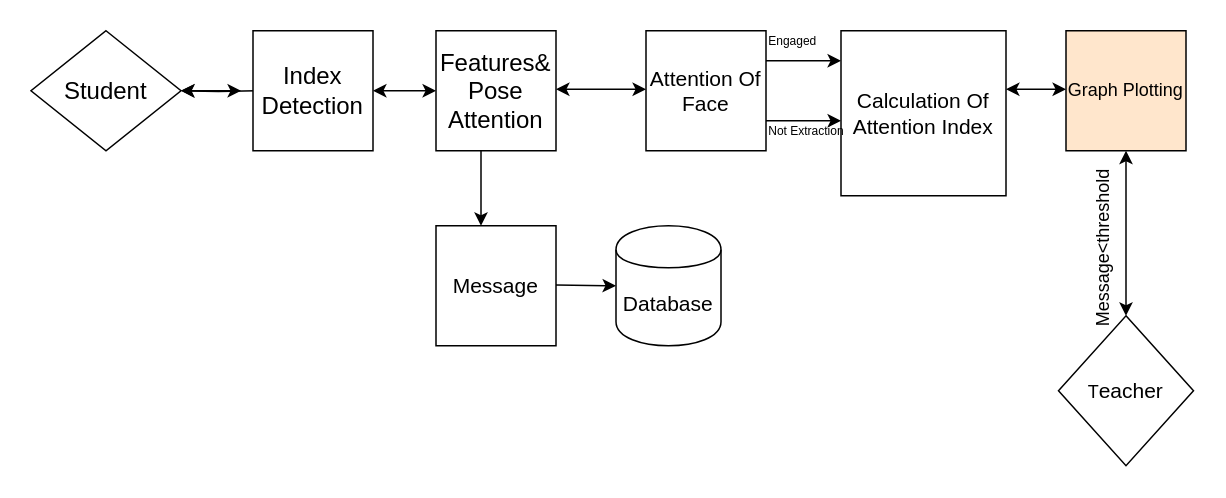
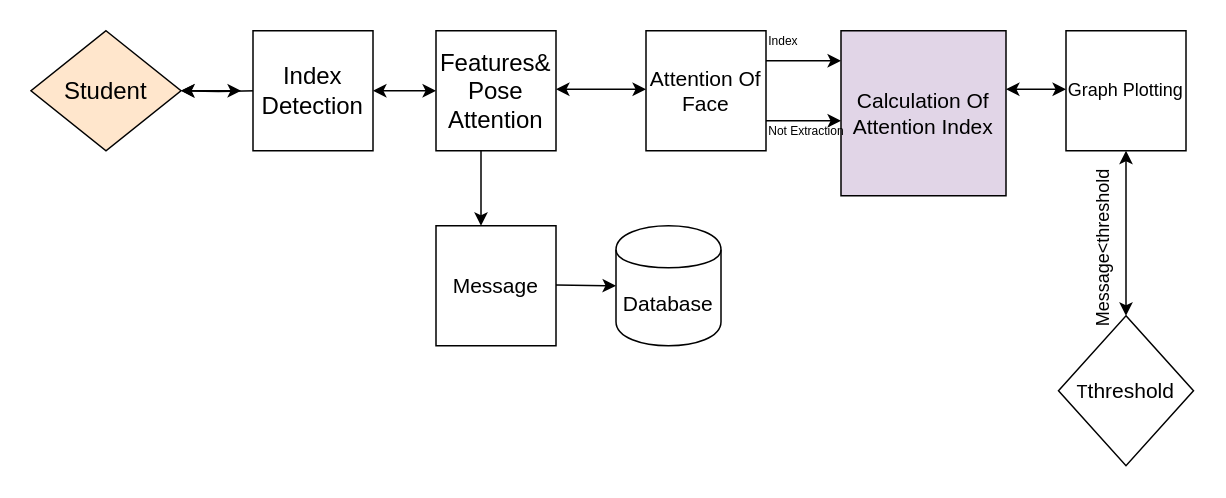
node "Engaged": label "Engaged" -> "Index"
node "Student": fillcolor #ffffff -> #ffe6cc
node "Graph Plotting": fillcolor #ffe6cc -> #ffffff
node "Calculation Of Attention Index": fillcolor #ffffff -> #e1d5e7
node "Teacher": label "Teacher" -> "Tthreshold"
